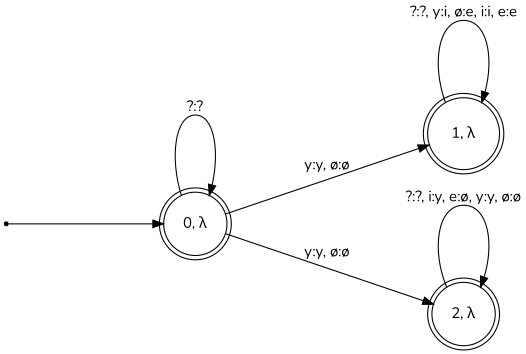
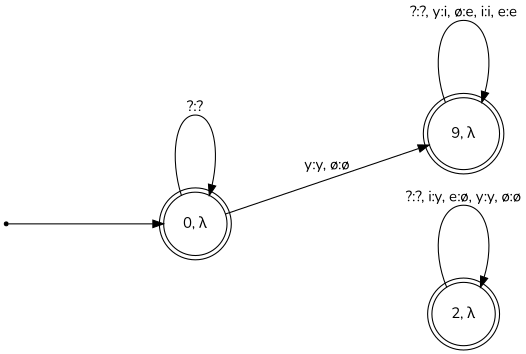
node "1, λ": label "1, λ" -> "9, λ"
edge "0, λ" -> "2, λ": removed, label "y:y, ø:ø"
